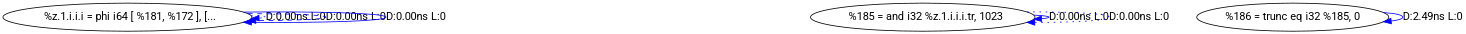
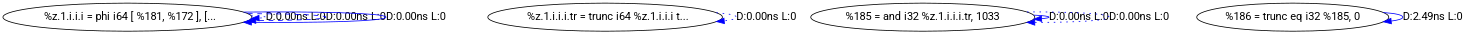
node "%z.1.i.i.i.tr = trunc i64 %z.1.i.i.i t...": added
node "%185 = and i32 %z.1.i.i.i.tr, 1023": label "%185 = and i32 %z.1.i.i.i.tr, 1023" -> "%185 = and i32 %z.1.i.i.i.tr, 1033"
